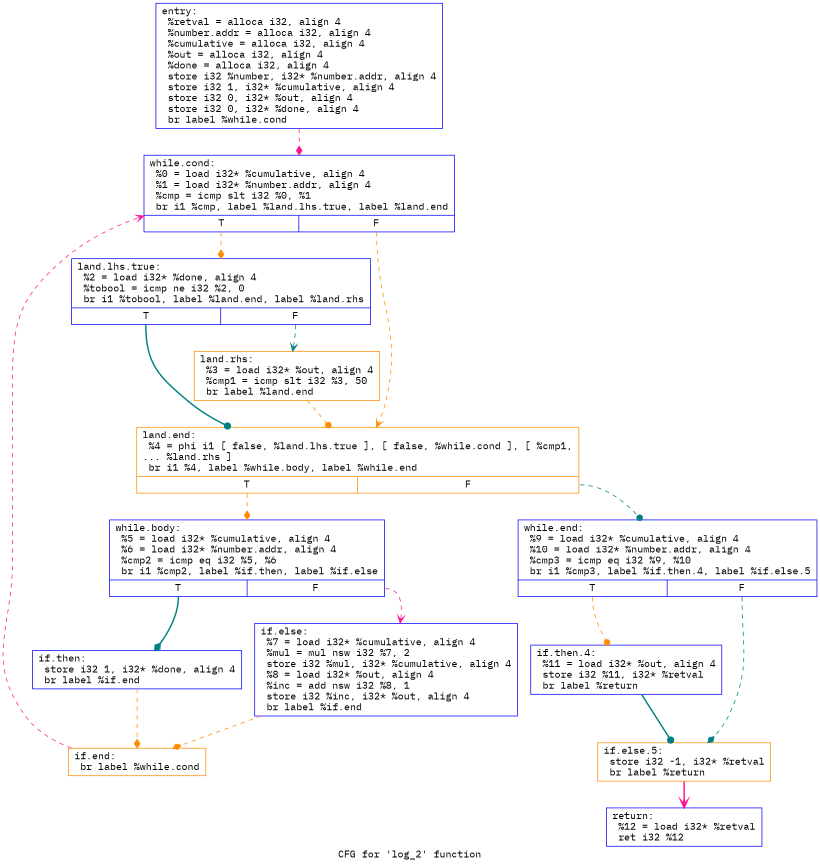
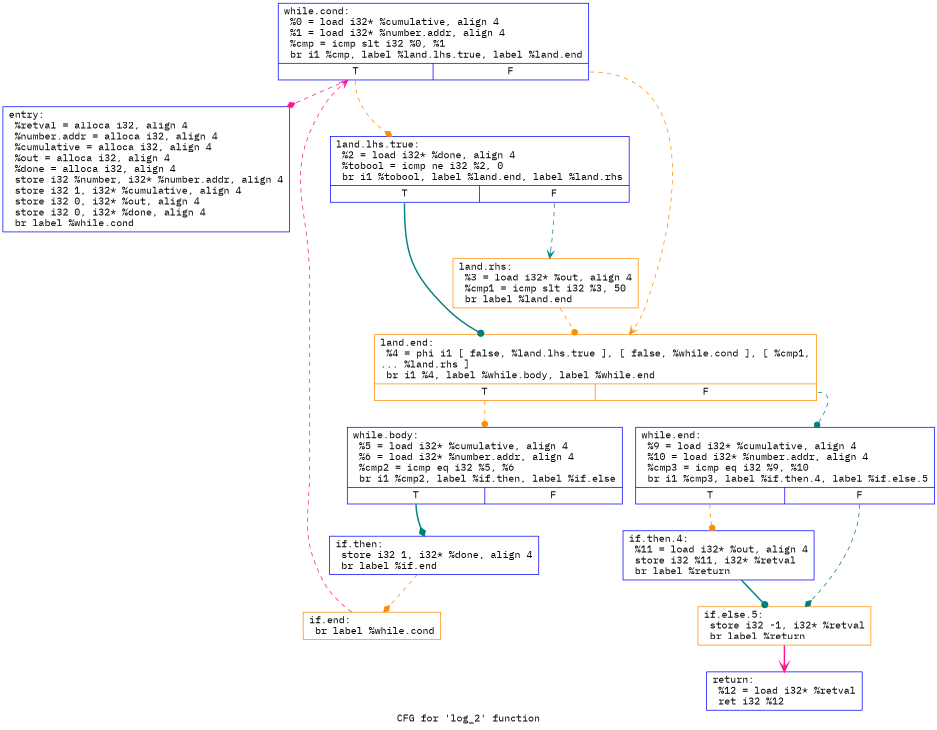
edge "entry:" -> "while.cond:": reversed
edge "land.end:" -> "while.body:": arrowhead diamond -> dot
node "if.else:": removed
